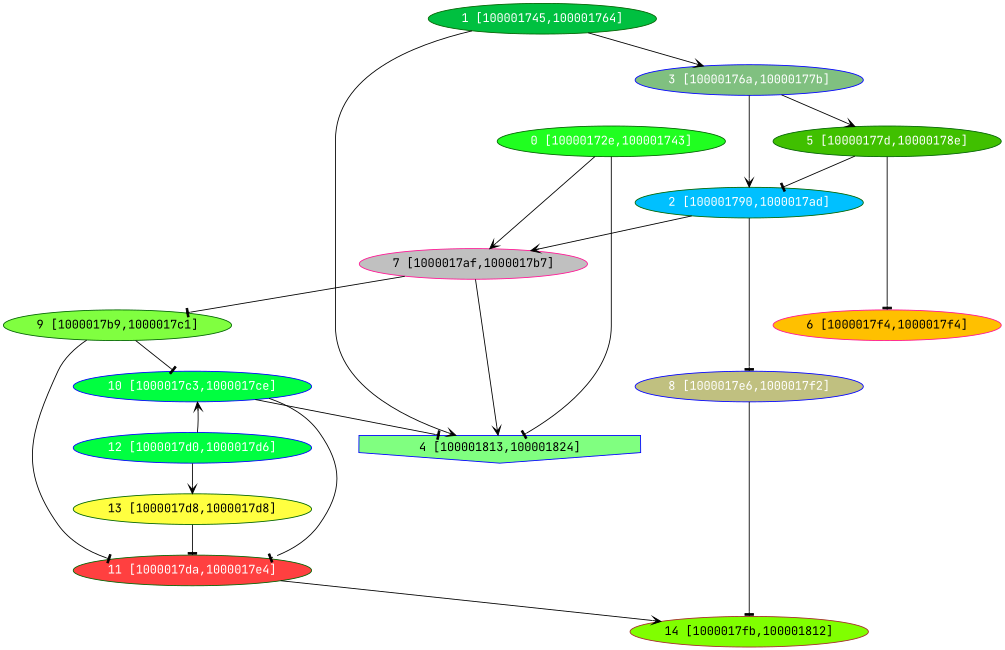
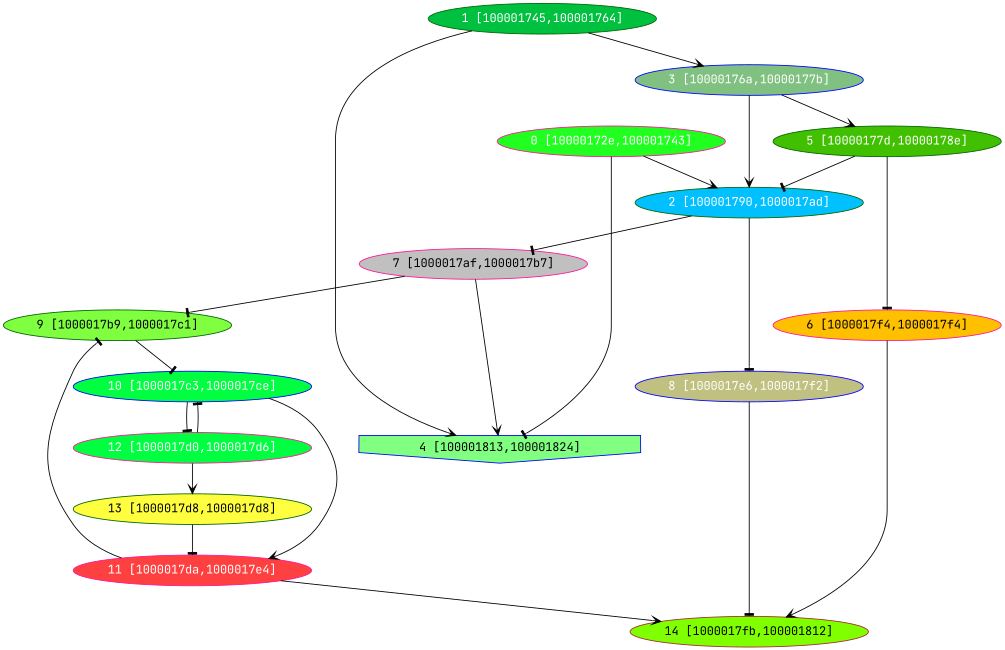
node "0 [10000172e,100001743]": color darkgreen -> deeppink
edge "0 [10000172e,100001743]" -> "7 [1000017af,1000017b7]": now "0 [10000172e,100001743]" -> "2 [100001790,1000017ad]"
edge "2 [100001790,1000017ad]" -> "7 [1000017af,1000017b7]": arrowhead vee -> tee
edge "10 [1000017c3,1000017ce]" -> "4 [100001813,100001824]": now "10 [1000017c3,1000017ce]" -> "12 [1000017d0,1000017d6]"
edge "12 [1000017d0,1000017d6]" -> "10 [1000017c3,1000017ce]": arrowhead vee -> tee
node "12 [1000017d0,1000017d6]": color blue -> deeppink
edge "9 [1000017b9,1000017c1]" -> "11 [1000017da,1000017e4]": reversed
edge "10 [1000017c3,1000017ce]" -> "11 [1000017da,1000017e4]": arrowhead tee -> vee
edge "6 [1000017f4,1000017f4]" -> "14 [1000017fb,100001812]": added
node "11 [1000017da,1000017e4]": color darkgreen -> deeppink
